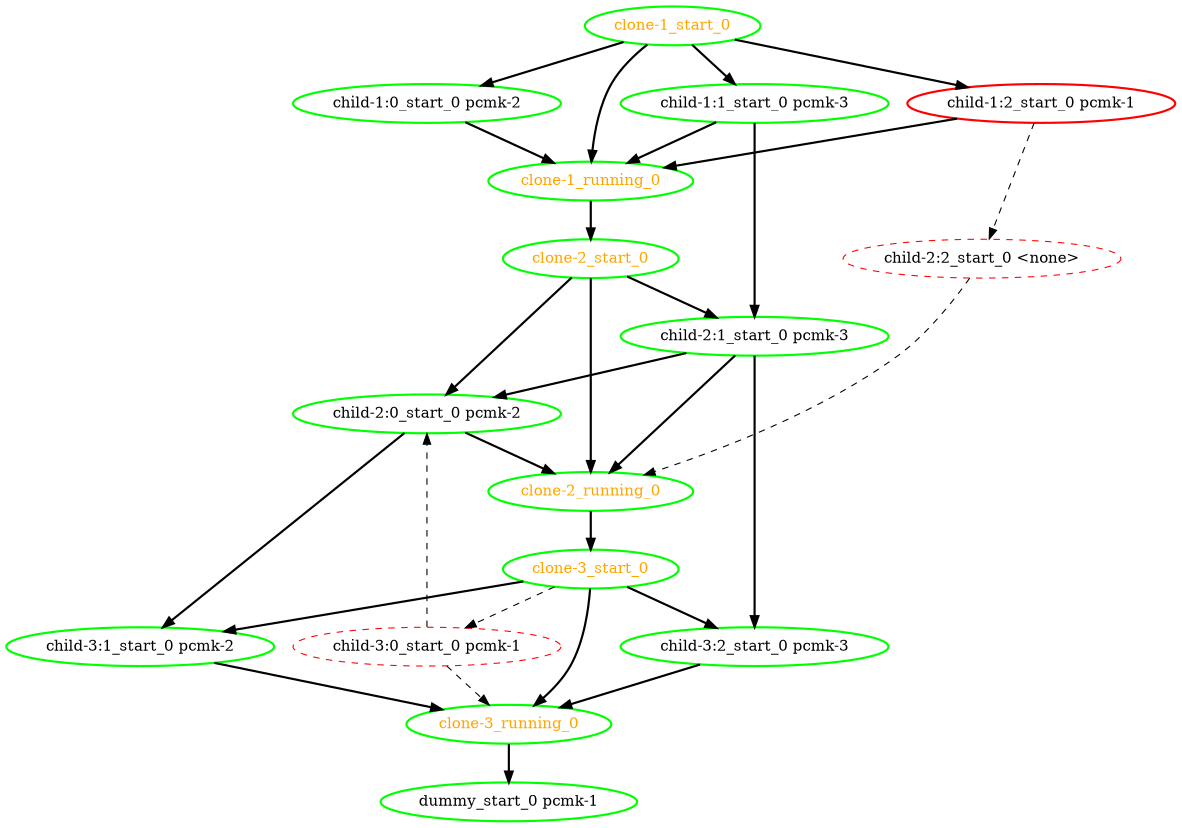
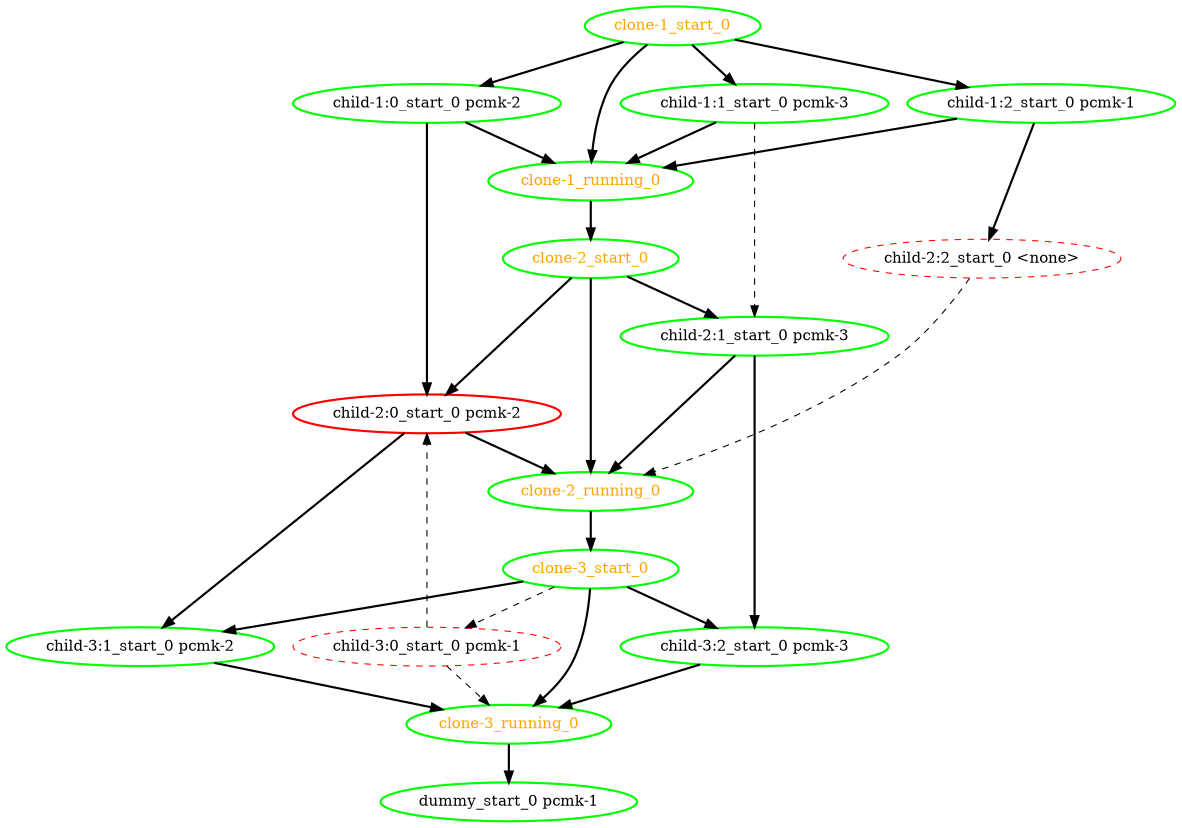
node "child-1:2_start_0 pcmk-1": color red -> green
edge "child-1:2_start_0 pcmk-1" -> "child-2:2_start_0 <none>": style dashed -> bold
edge "child-1:1_start_0 pcmk-3" -> "child-2:1_start_0 pcmk-3": style bold -> dashed
edge "child-2:1_start_0 pcmk-3" -> "child-2:0_start_0 pcmk-2": now "child-1:0_start_0 pcmk-2" -> "child-2:0_start_0 pcmk-2"
node "child-2:0_start_0 pcmk-2": color green -> red
